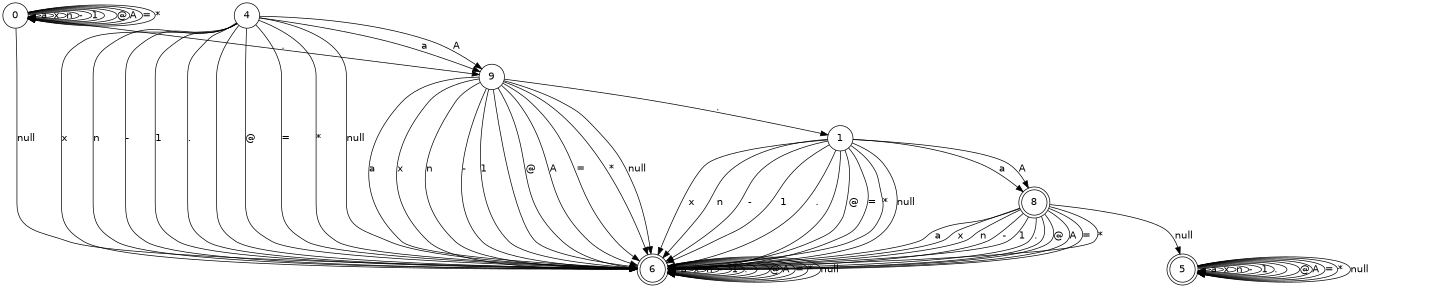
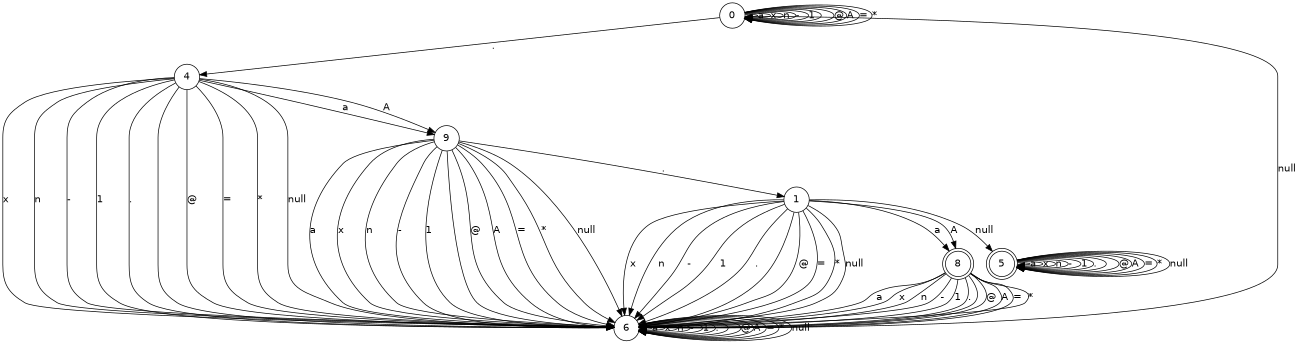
edge "0" -> "9": now "0" -> "4"
edge "8" -> "5": now "1" -> "5"
node "6": shape doublecircle -> circle
